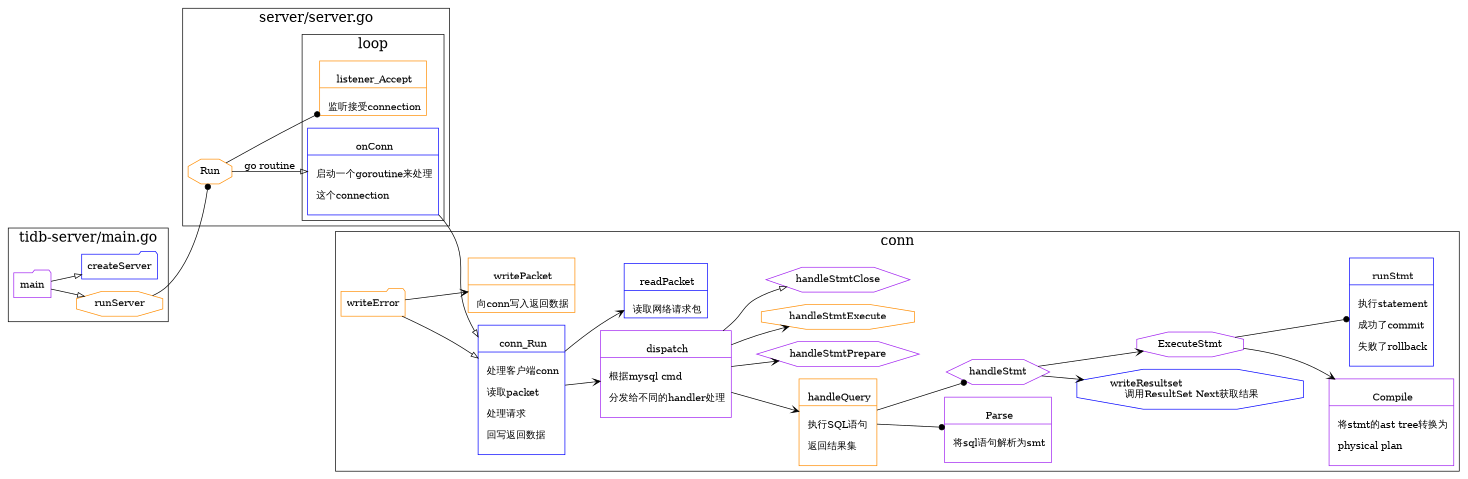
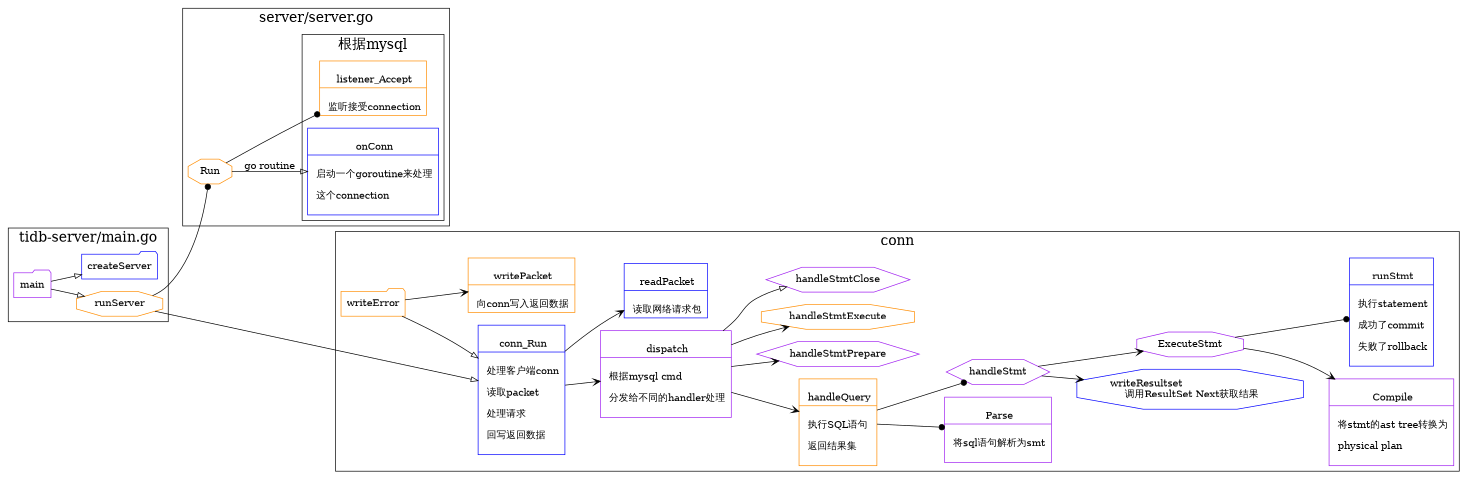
cluster "loop": label "loop" -> "根据mysql"
edge "onConn" -> "conn_Run": now "runServer" -> "conn_Run"
